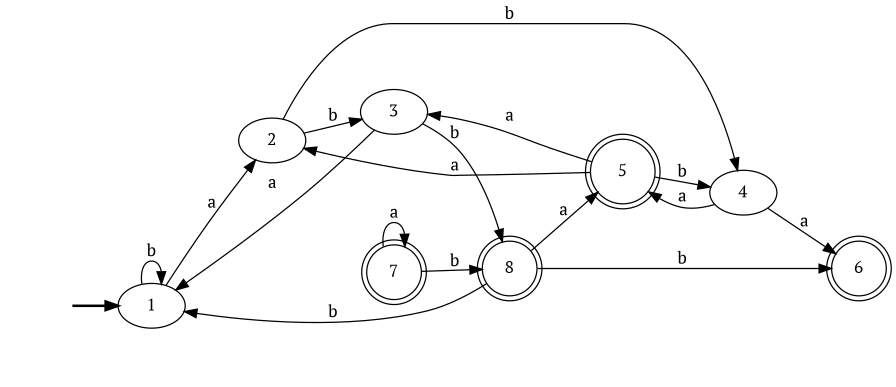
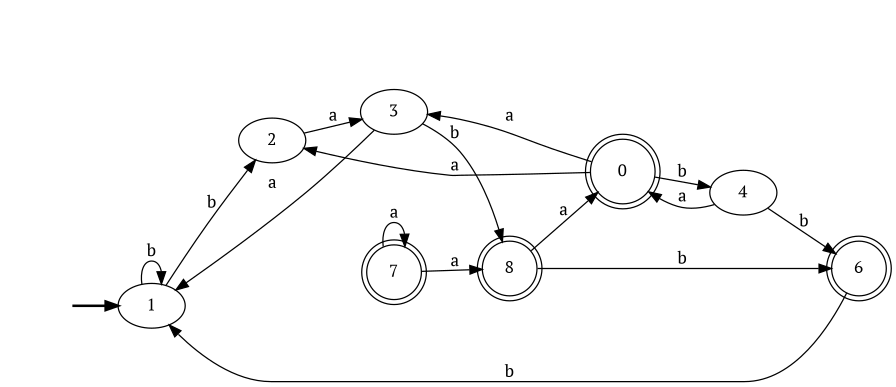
edge "2" -> "4": removed, label "b"
edge "2" -> "3": label "b" -> "a"
node "5": label "5" -> "0"
edge "1" -> "2": label "a" -> "b"
edge "4" -> "6": label "a" -> "b"
edge "7" -> "8": label "b" -> "a"
edge "8" -> "1": now "6" -> "1"
